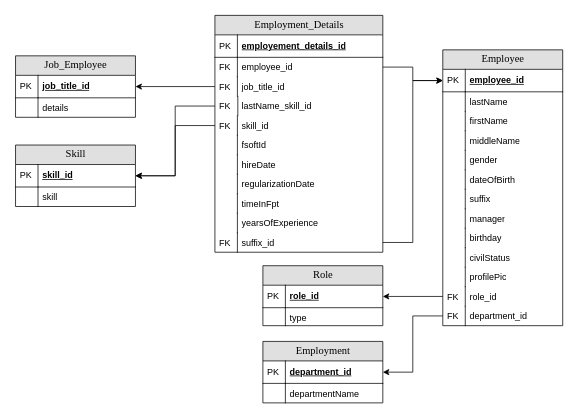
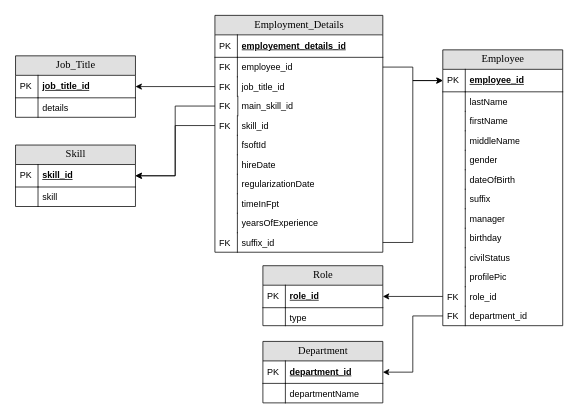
node "Job_Employee": label "Job_Employee" -> "Job_Title"
node "lastName_skill_id": label "lastName_skill_id" -> "main_skill_id"
node "Employment": label "Employment" -> "Department"
